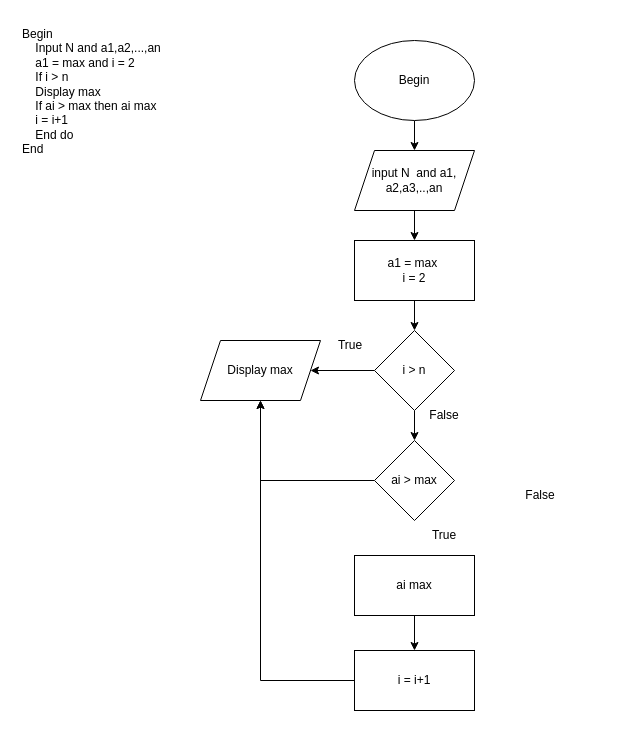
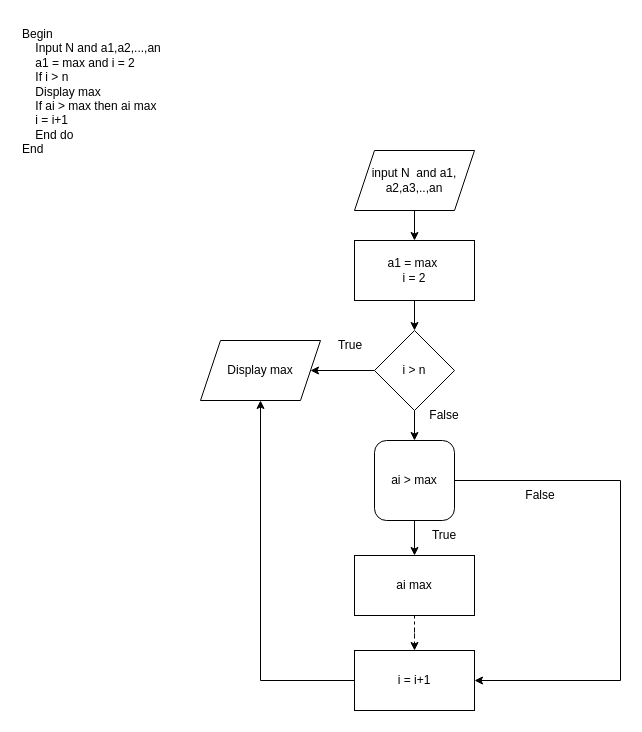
node "Begin": removed
edge "Begin" -> "input N and a1, a2,a3,..,an": removed
edge "ai > max" -> "Display max": now "ai > max" -> "ai max"
node "ai > max": shape diamond -> rounded rectangle
edge "ai > max" -> "i = i+1": added
edge "ai max" -> "i = i+1": style solid -> dashed
